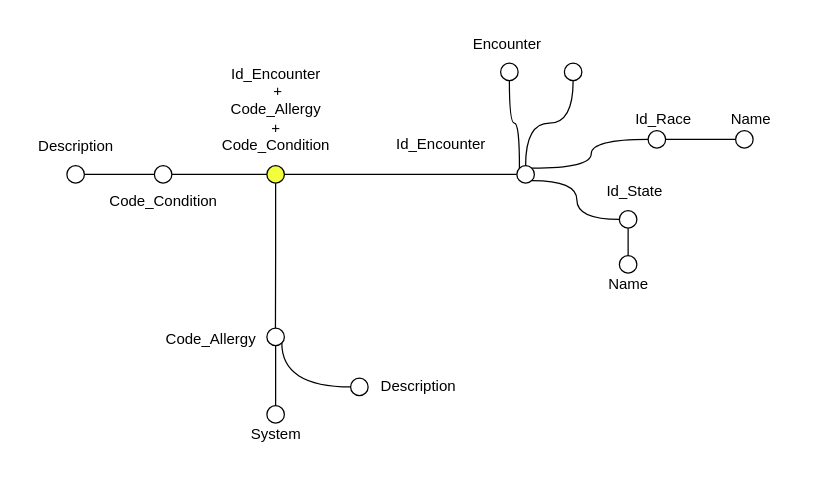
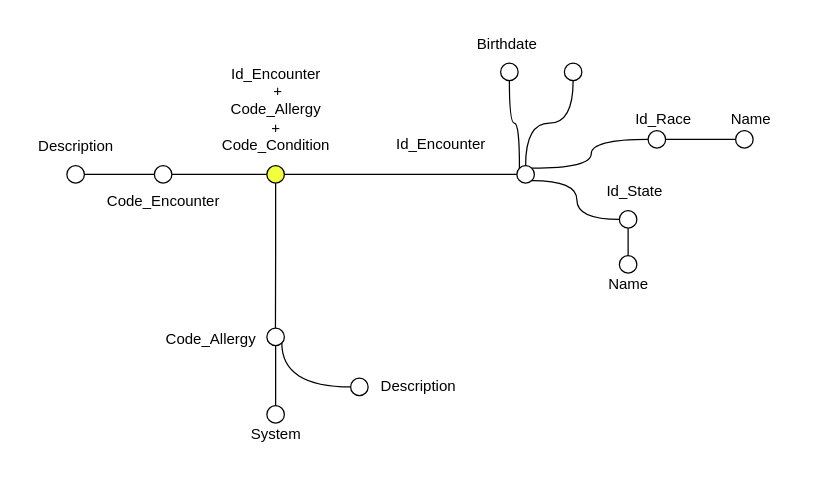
node "Encounter": label "Encounter" -> "Birthdate"
node "Code_Condition": label "Code_Condition" -> "Code_Encounter"
